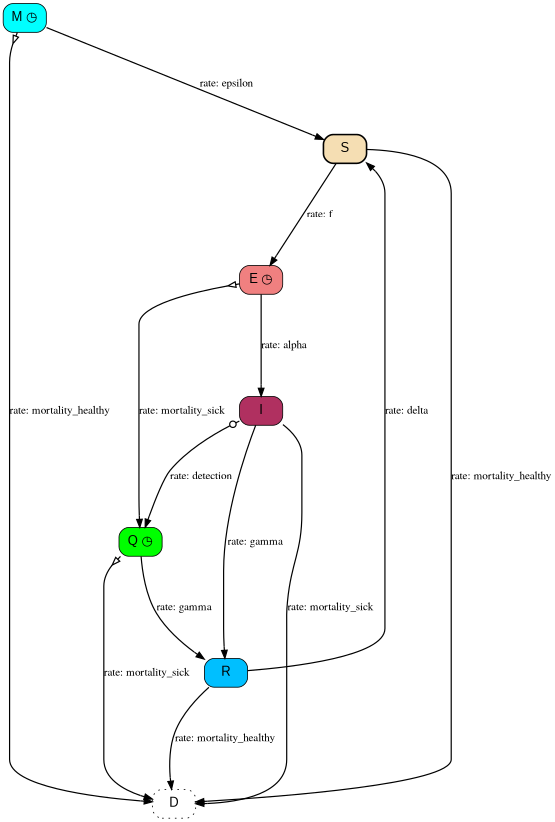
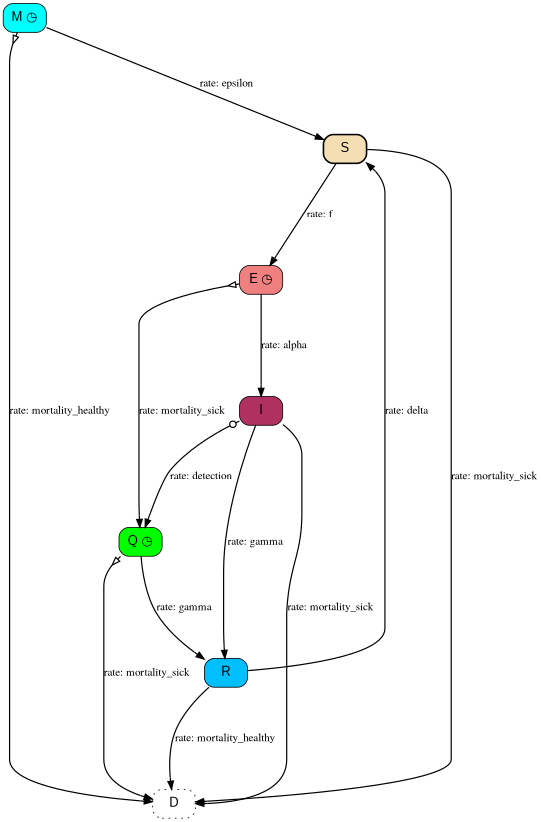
edge "S" -- "D": label "rate: mortality_healthy" -> "rate: mortality_sick"
